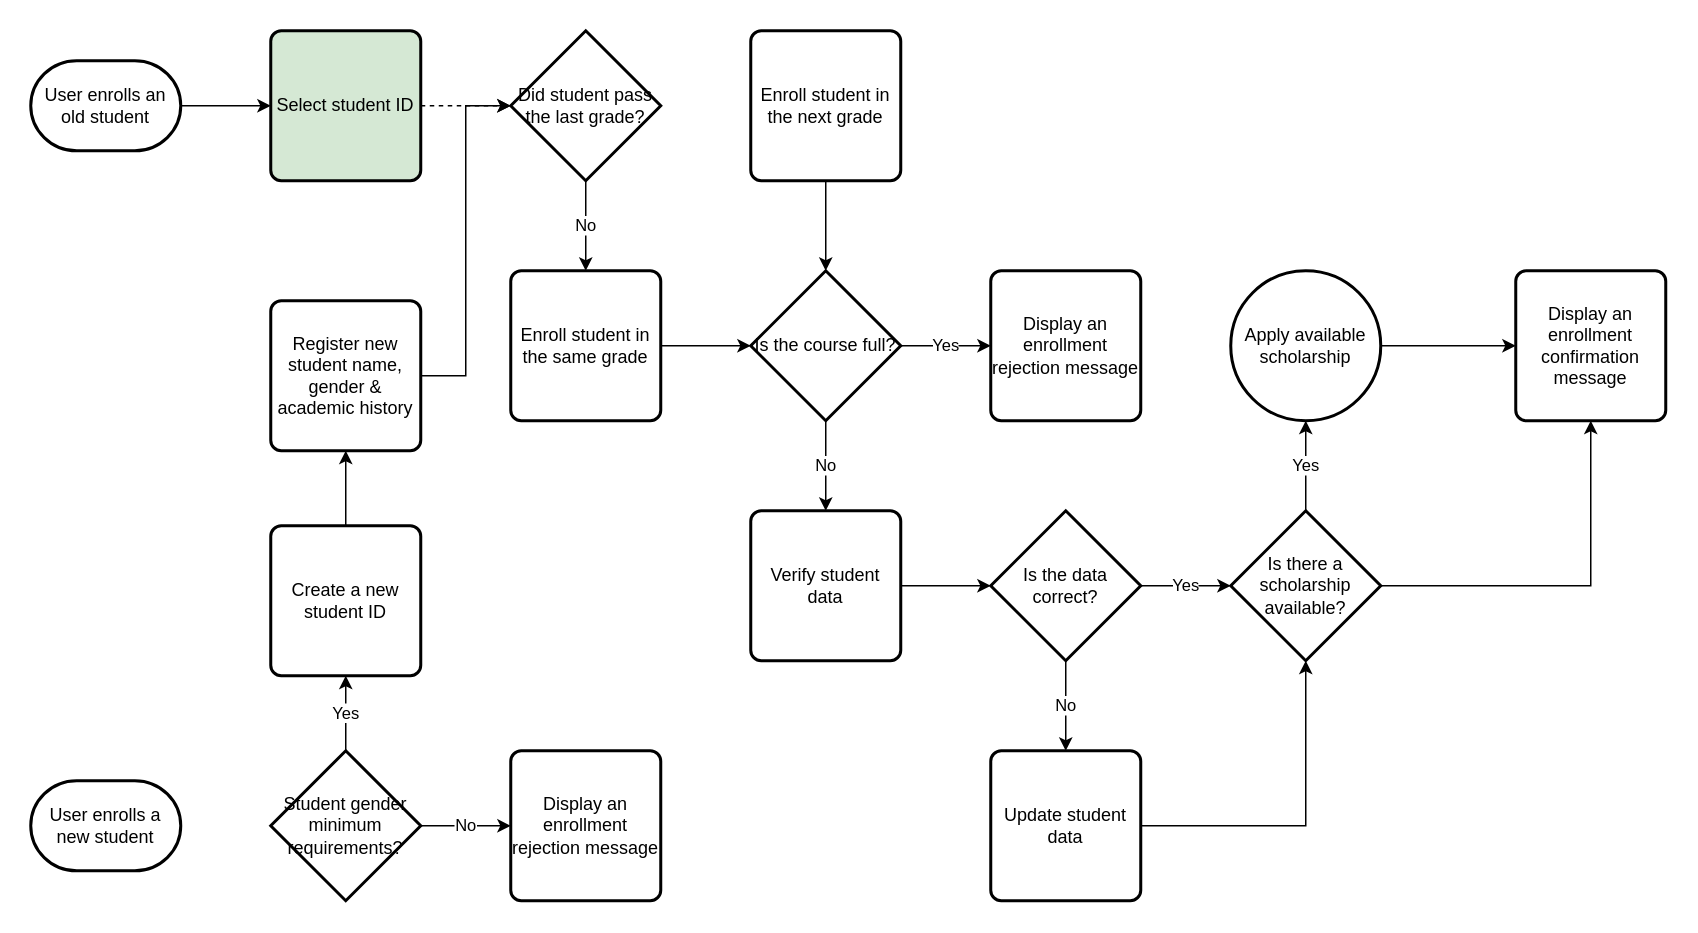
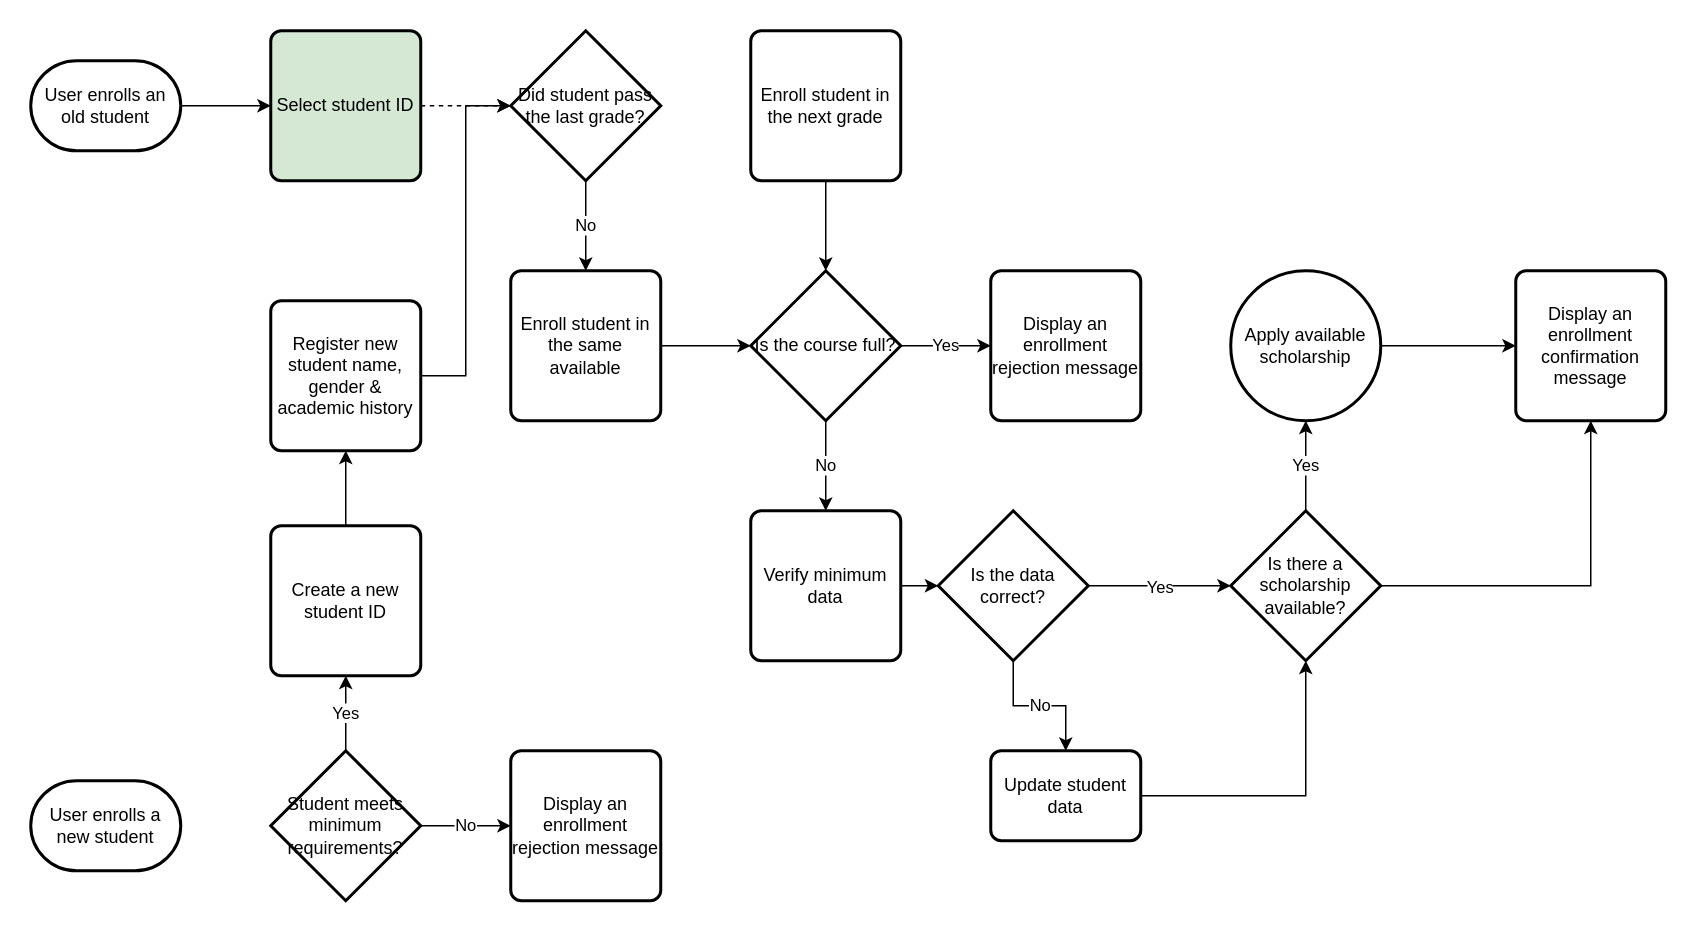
node "Enroll student in the same grade": label "Enroll student in the same grade" -> "Enroll student in the same available"
node "Verify student data": label "Verify student data" -> "Verify minimum data"
node "Is the data correct?": moved (1066, 586) -> (1013, 586)
node "Student gender minimum requirements?": label "Student gender minimum requirements?" -> "Student meets minimum requirements?"
node "Update student data": size 150x150 -> 150x90
